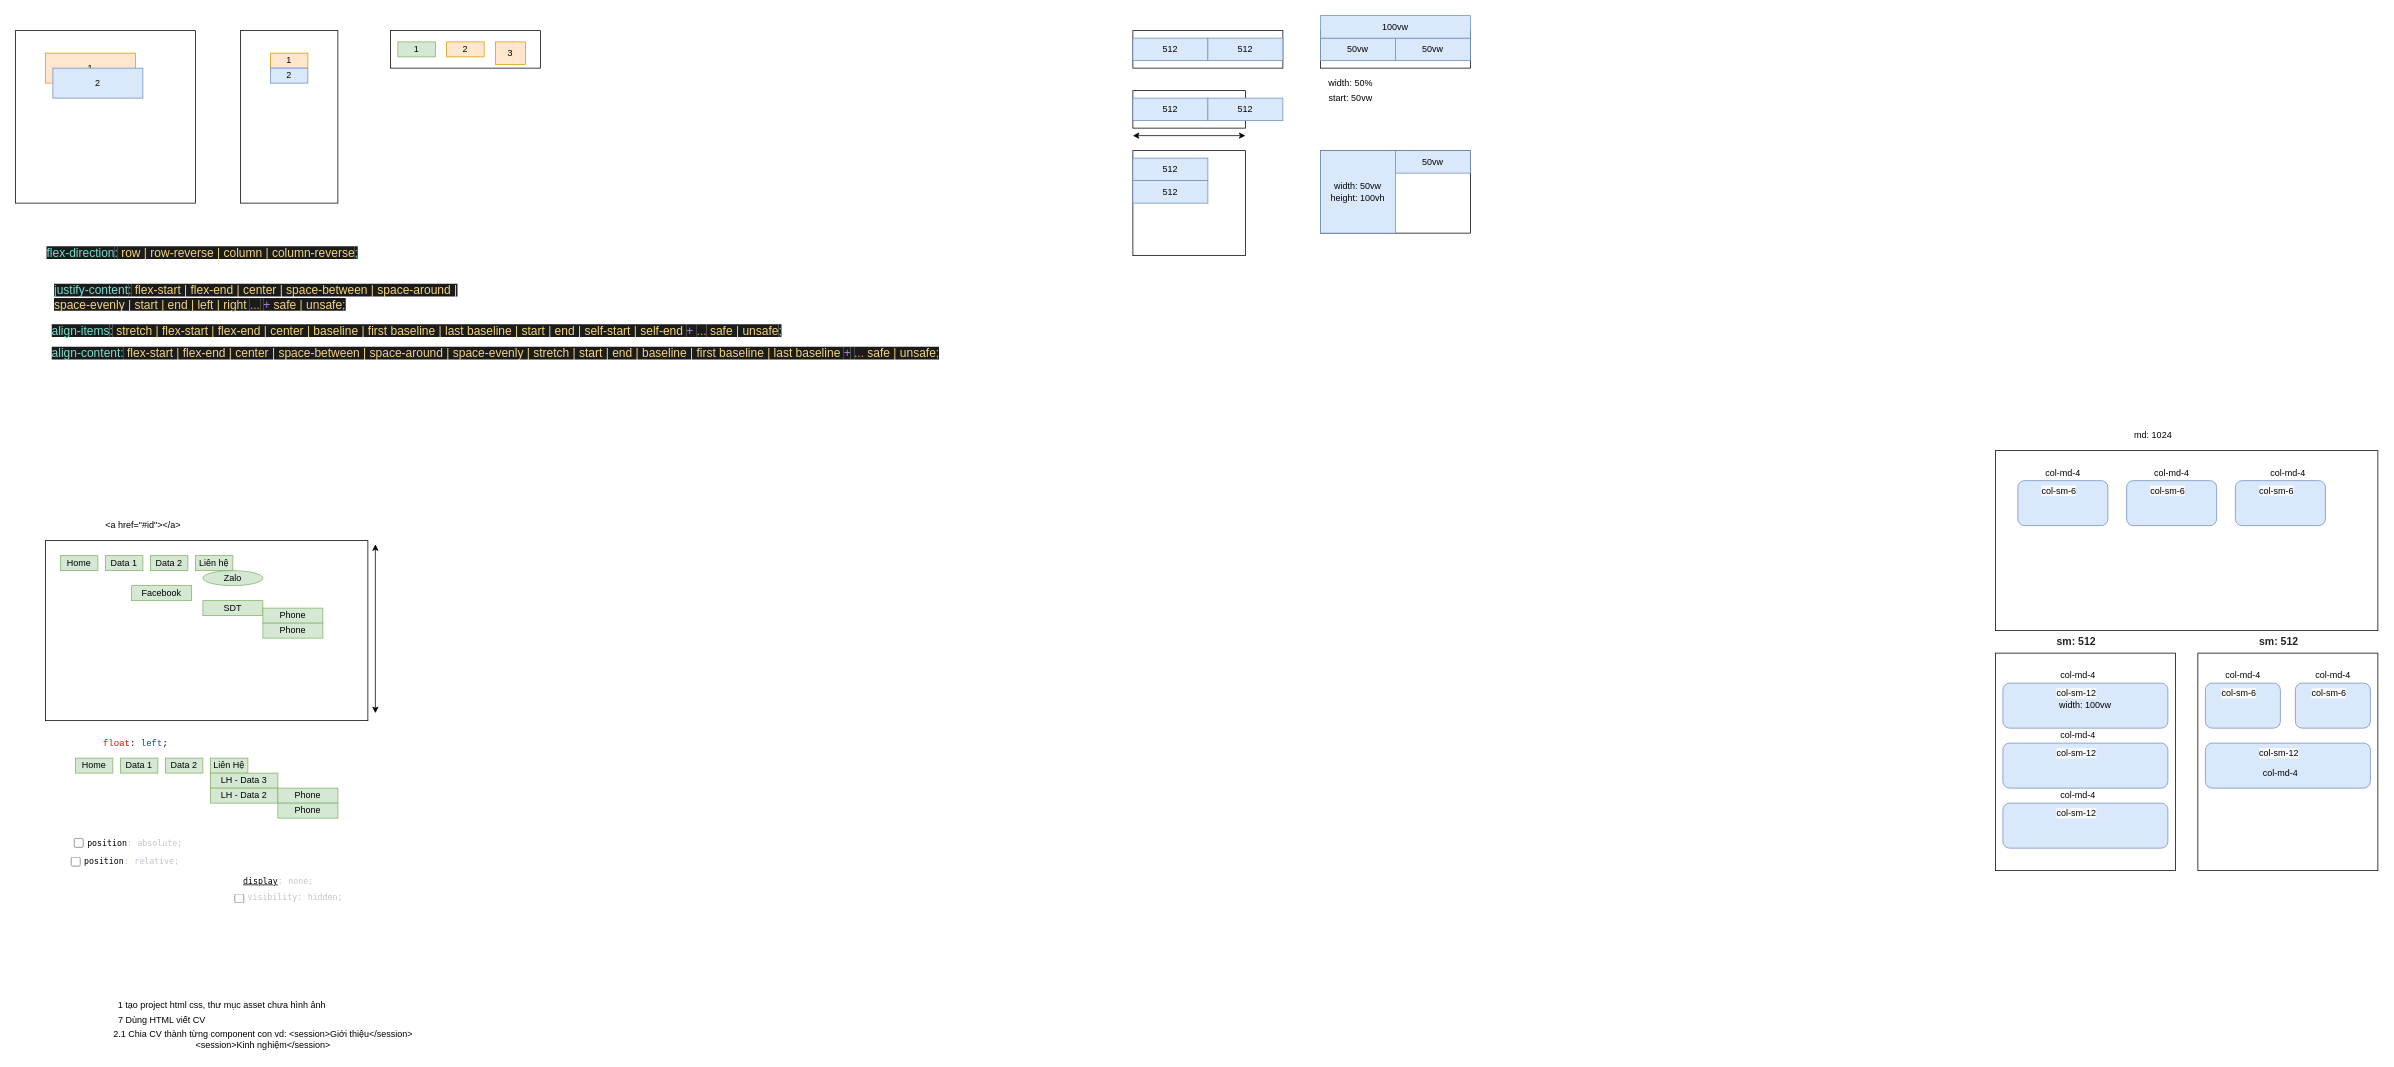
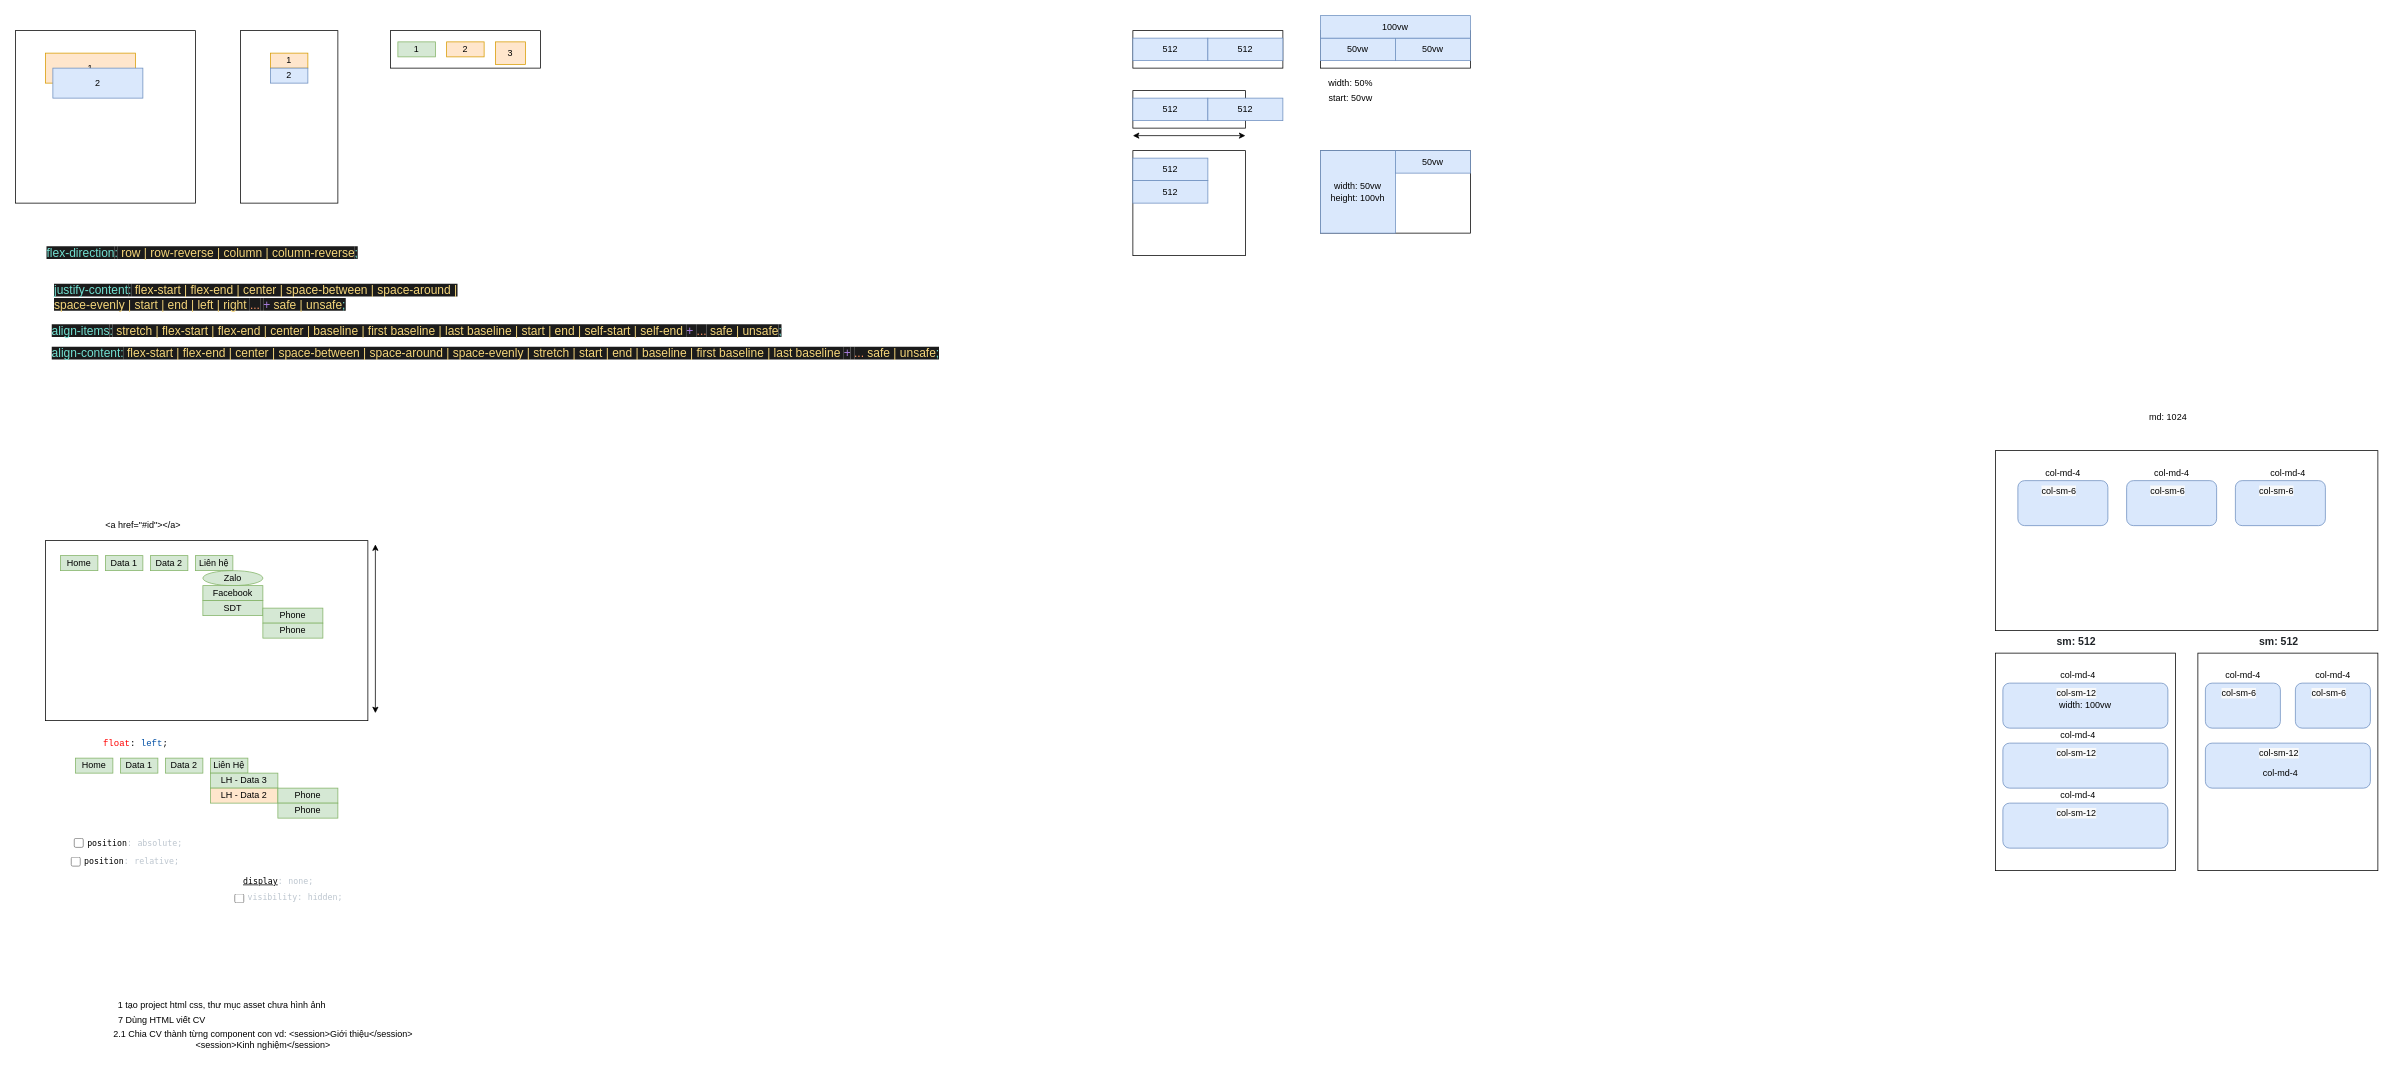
node "md: 1024": moved (2153, 435) -> (2168, 417)
node "Facebook": moved (162, 593) -> (233, 593)
node "LH - Data 2": fillcolor #d5e8d4 -> #ffe6cc
